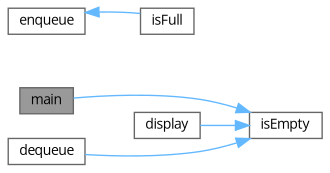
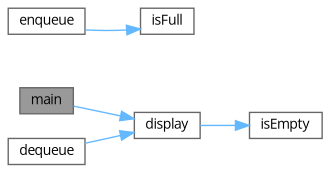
edge "isFull" -> "enqueue": reversed
edge "main" -> "isEmpty": now "main" -> "display"
edge "dequeue" -> "isEmpty": now "dequeue" -> "display"
